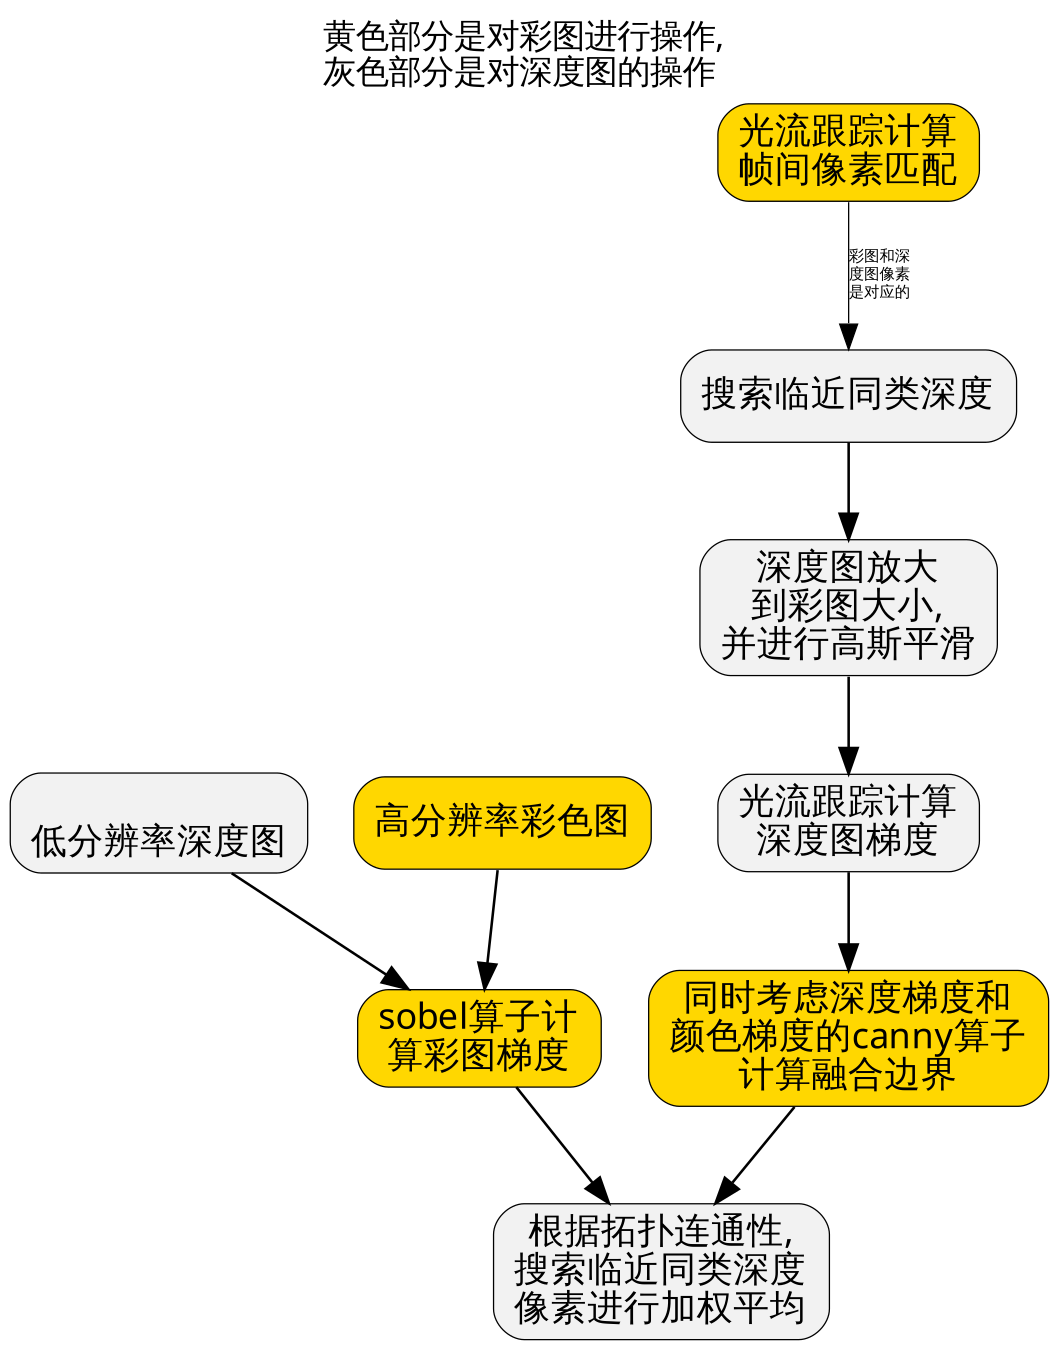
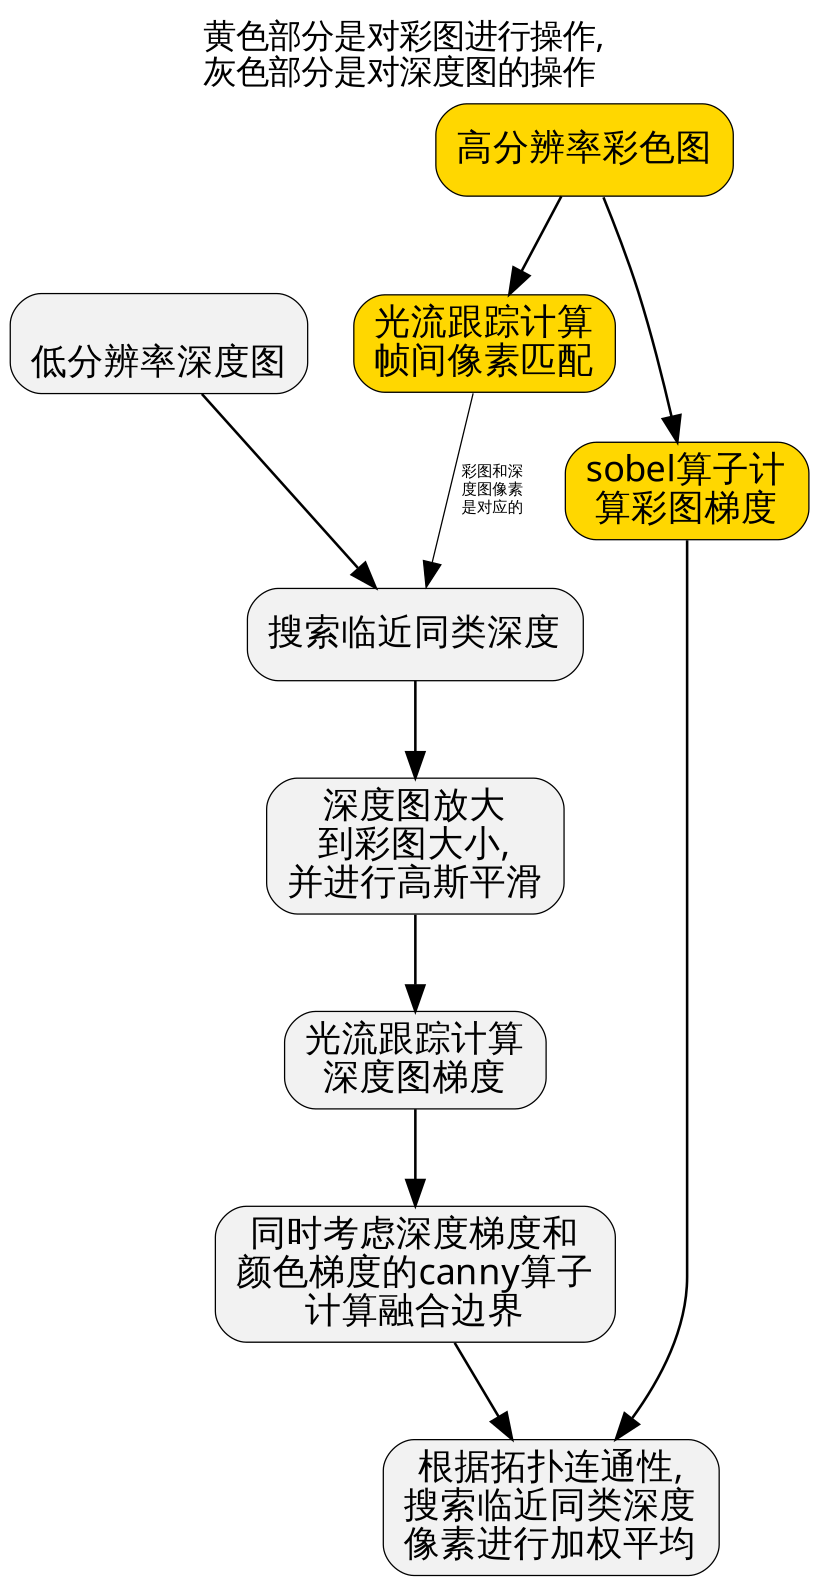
edge "高分辨率彩色图" -> "光流跟踪计算 帧间像素匹配": added
edge "低分辨率深度图" -> "sobel算子计 算彩图梯度": now "低分辨率深度图" -> "搜索临近同类深度"
node "同时考虑深度梯度和 颜色梯度的canny算子 计算融合边界": fillcolor gold1 -> gray95
